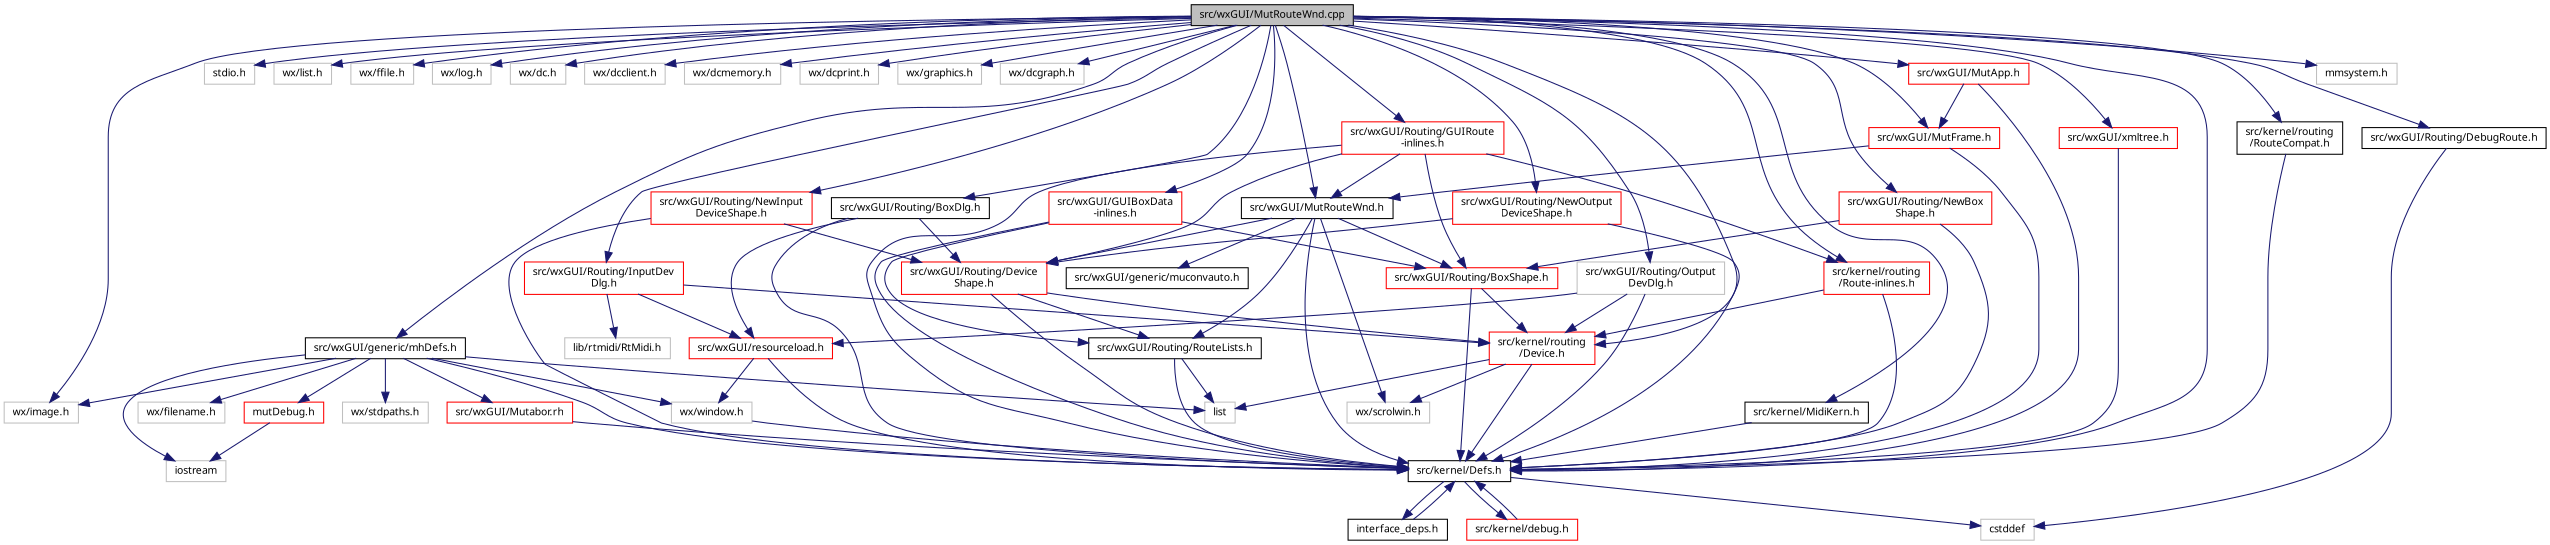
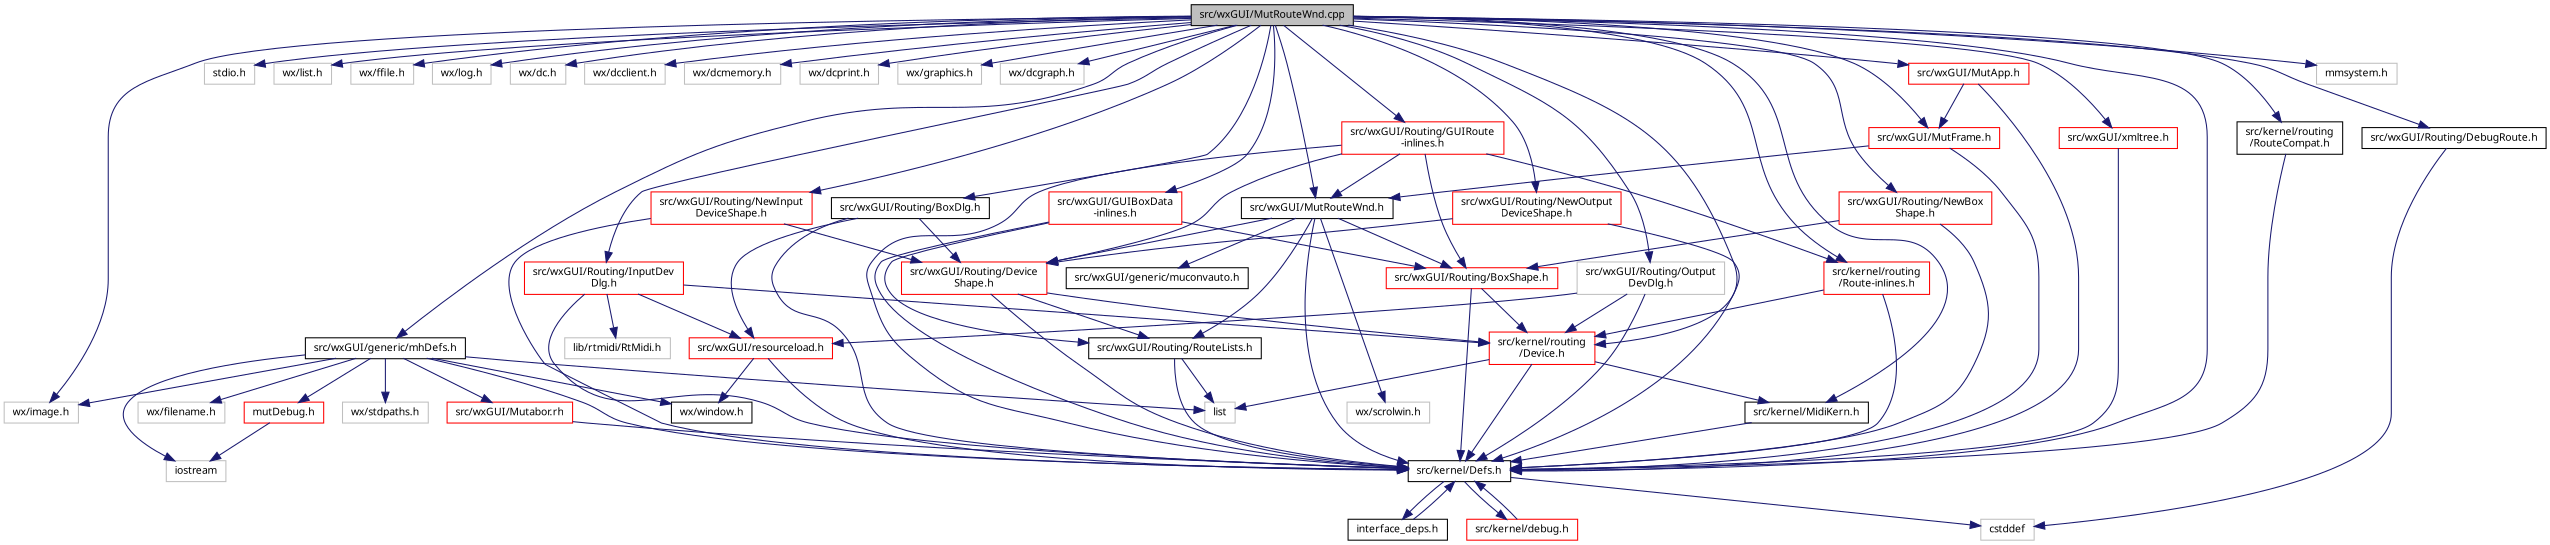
edge "src/kernel/routing /Device.h" -> "wx/scrolwin.h": now "src/kernel/routing /Device.h" -> "src/kernel/MidiKern.h"
node "wx/window.h": color grey75 -> black
edge "wx/window.h" -> "src/kernel/Defs.h": now "src/wxGUI/Routing/InputDev Dlg.h" -> "src/kernel/Defs.h"
